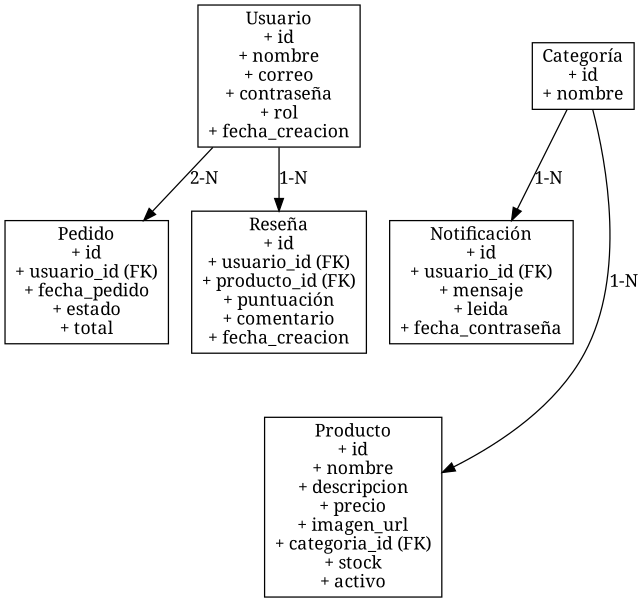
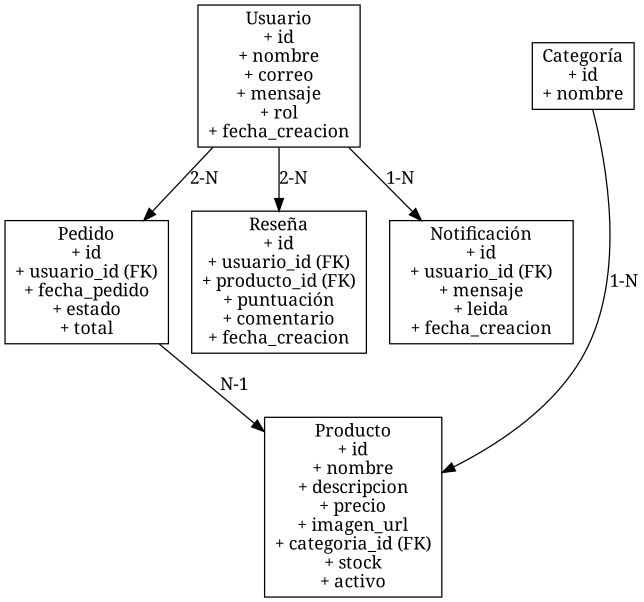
node "Usuario": text "+ contraseña" -> "+ mensaje"
edge "Categoría" -> "Notificación": now "Usuario" -> "Notificación"
edge "Usuario" -> "Reseña": label "1-N" -> "2-N"
node "Notificación": text "+ fecha_contraseña" -> "+ fecha_creacion"
edge "Pedido" -> "Producto": added, label "N-1"
